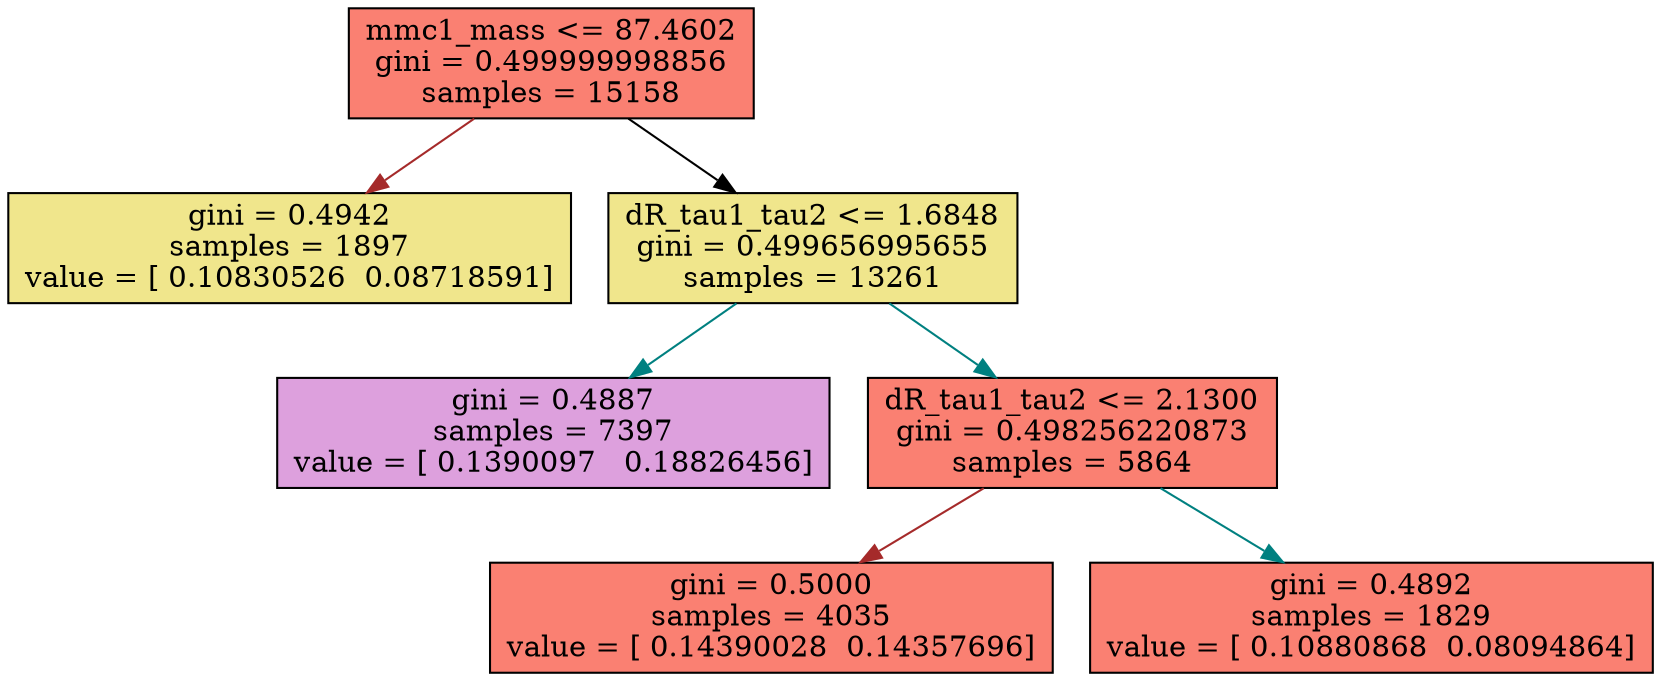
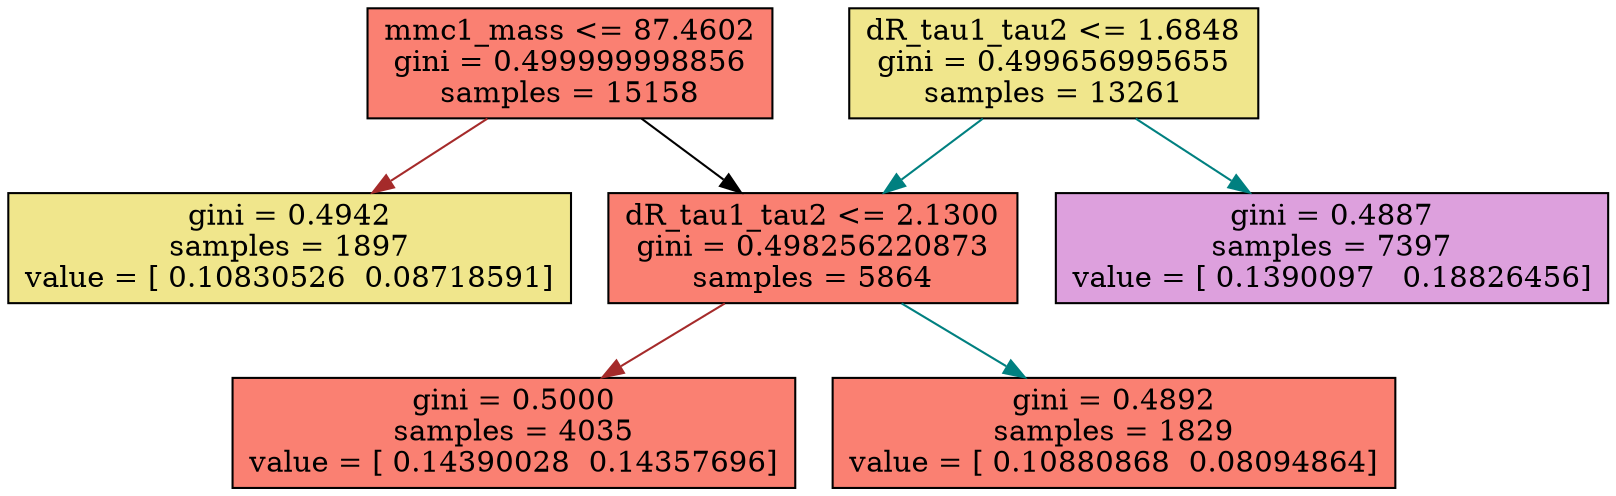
edge "mmc1_mass <= 87.4602 gini = 0.499999998856 samples = 15158" -> "dR_tau1_tau2 <= 1.6848 gini = 0.499656995655 samples = 13261": now "mmc1_mass <= 87.4602 gini = 0.499999998856 samples = 15158" -> "dR_tau1_tau2 <= 2.1300 gini = 0.498256220873 samples = 5864"
